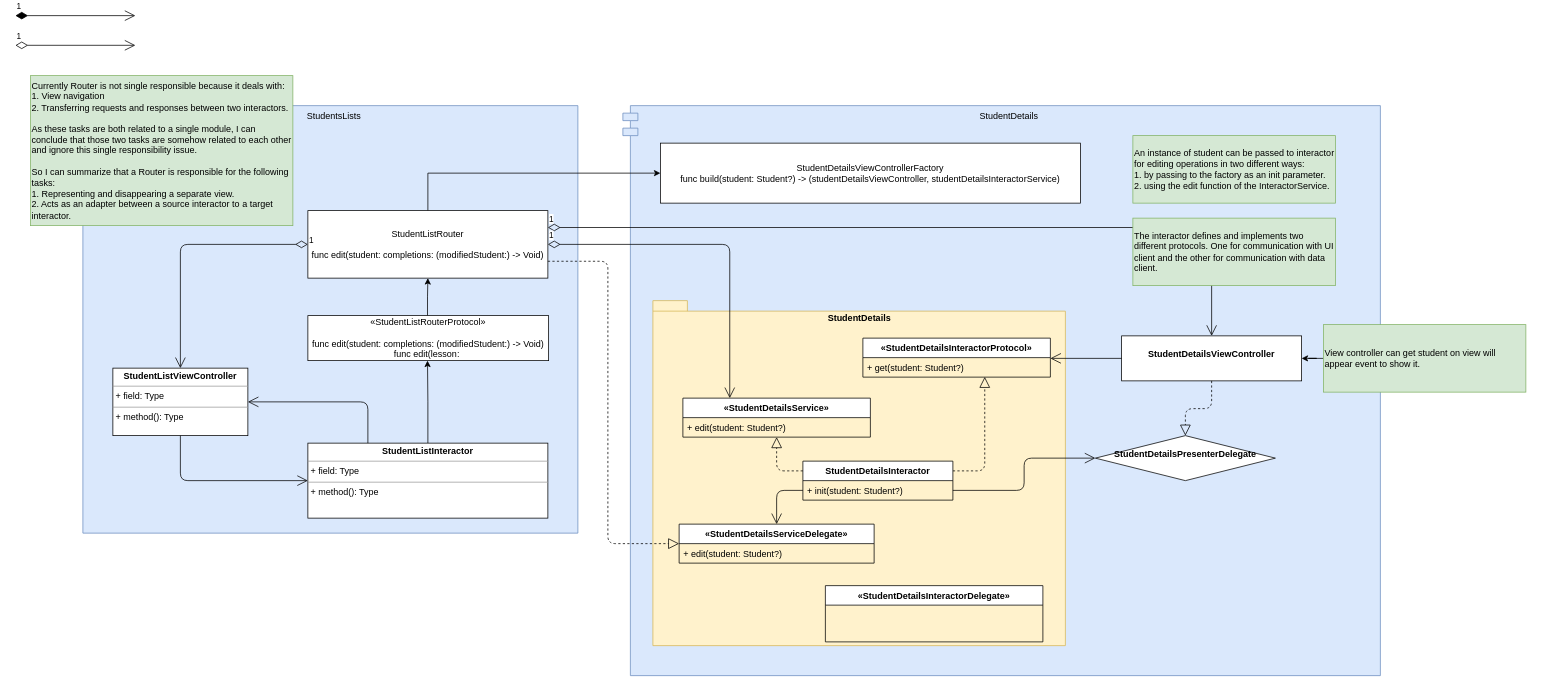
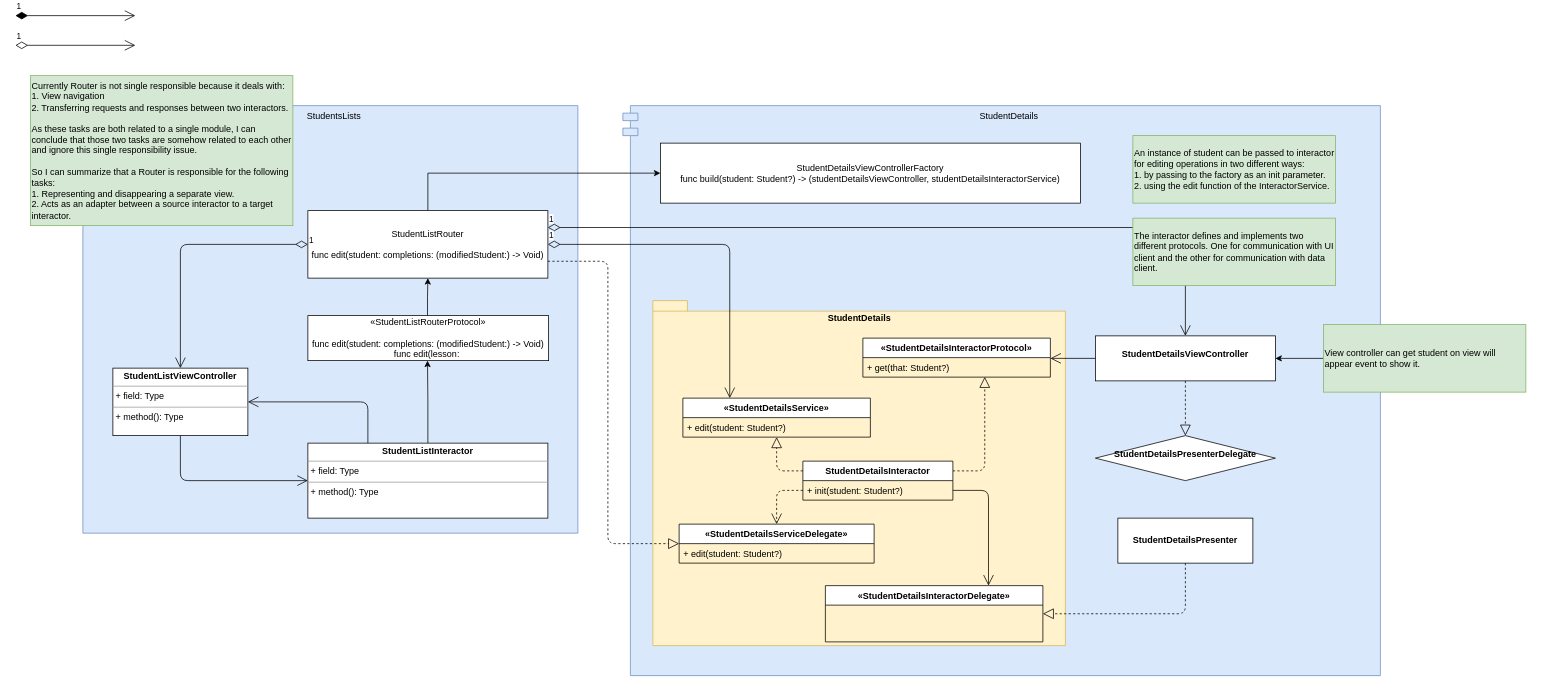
node "StudentDetailsViewController": moved (1212, 358) -> (1185, 358)
node "+ get(student: Student?)": label "+ get(student: Student?)" -> "+ get(that: Student?)"
edge "+ init(student: Student?)" -> "StudentDetailsPresenterDelegate": now "+ init(student: Student?)" -> "«StudentDetailsInteractorDelegate»"
edge "+ init(student: Student?)" -> "«StudentDetailsServiceDelegate»": style solid -> dashed
node "StudentDetailsPresenter": added
edge "StudentDetailsPresenter" -> "«StudentDetailsInteractorDelegate»": added
